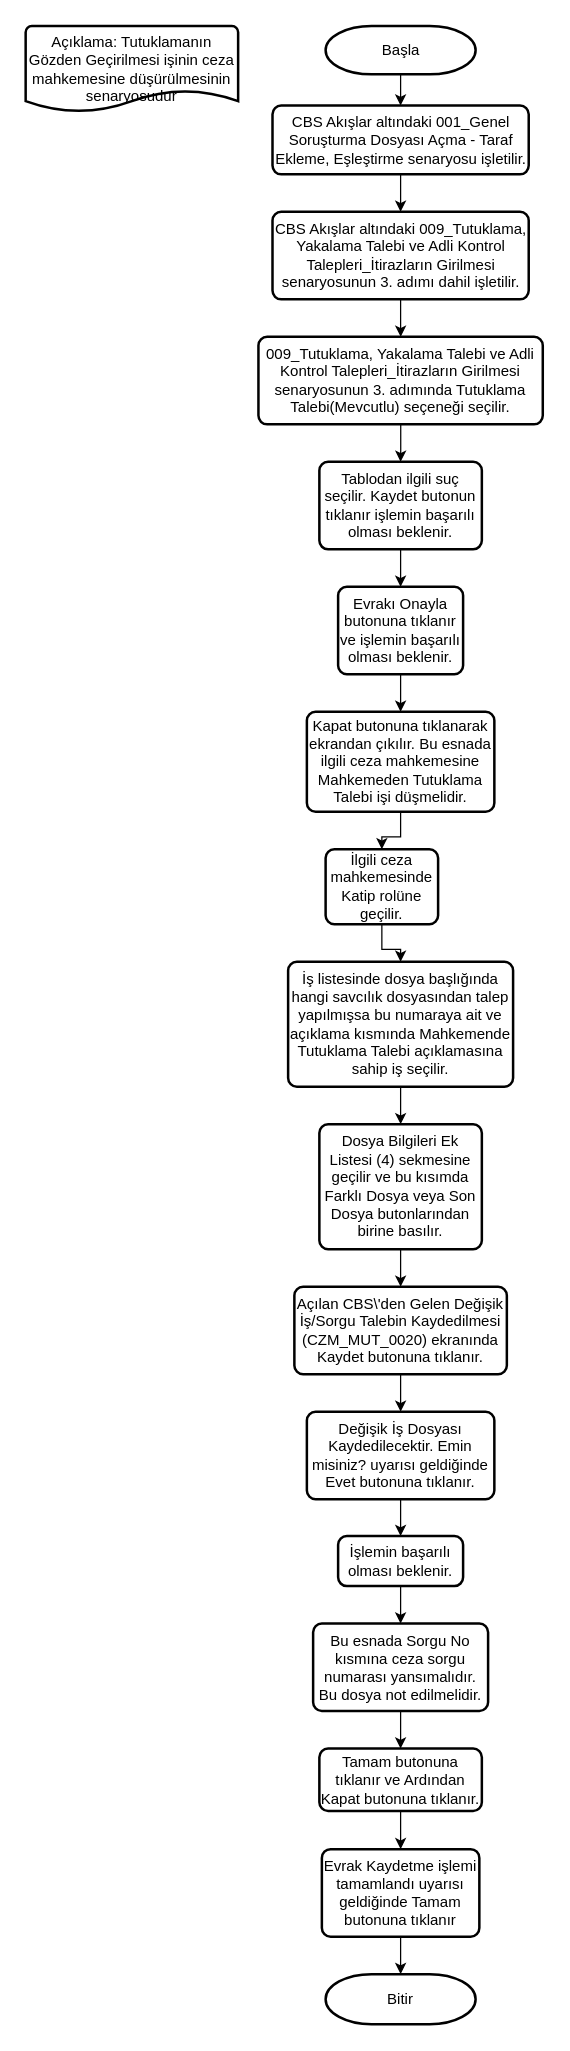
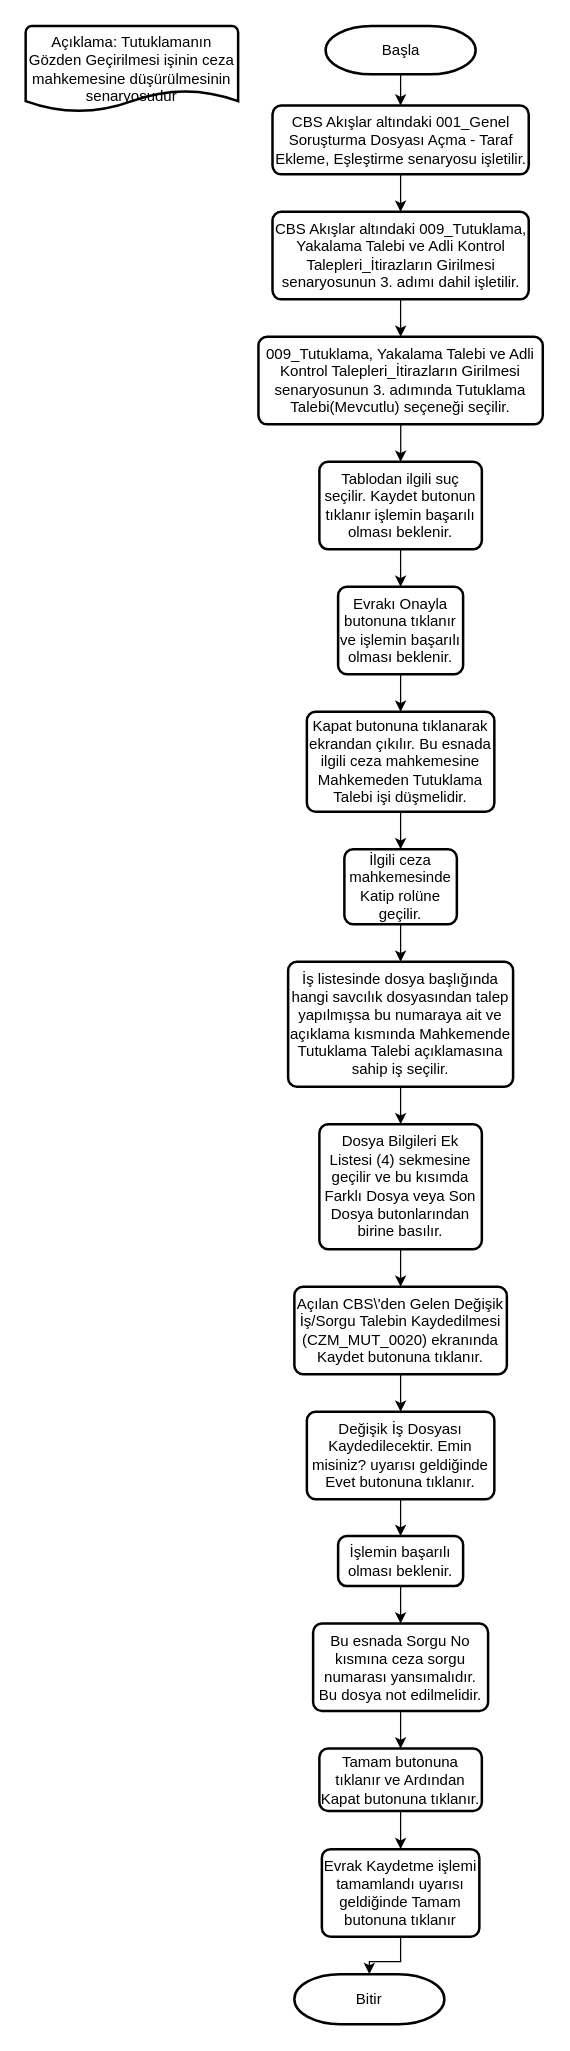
node "İlgili ceza mahkemesinde Katip rolüne geçilir.": moved (382, 887) -> (401, 887)
node "Bitir": moved (401, 1999) -> (369, 1999)
